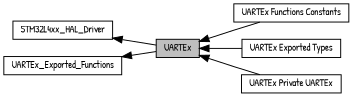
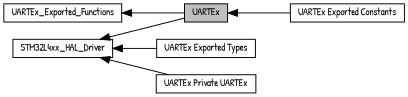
node "UARTEx Functions Constants": label "UARTEx Functions Constants" -> "UARTEx Exported Constants"
edge "UARTEx Exported Types" -> "UARTEx": now "UARTEx Exported Types" -> "STM32L4xx_HAL_Driver"
edge "UARTEx Private UARTEx" -> "UARTEx": now "UARTEx Private UARTEx" -> "STM32L4xx_HAL_Driver"
